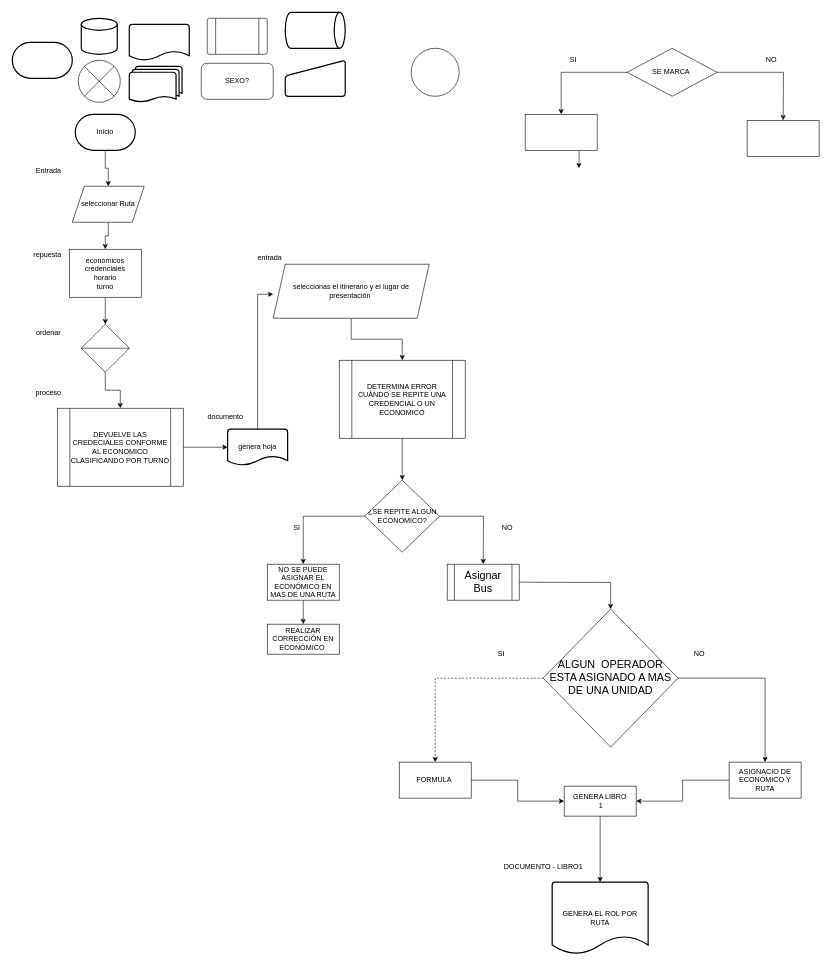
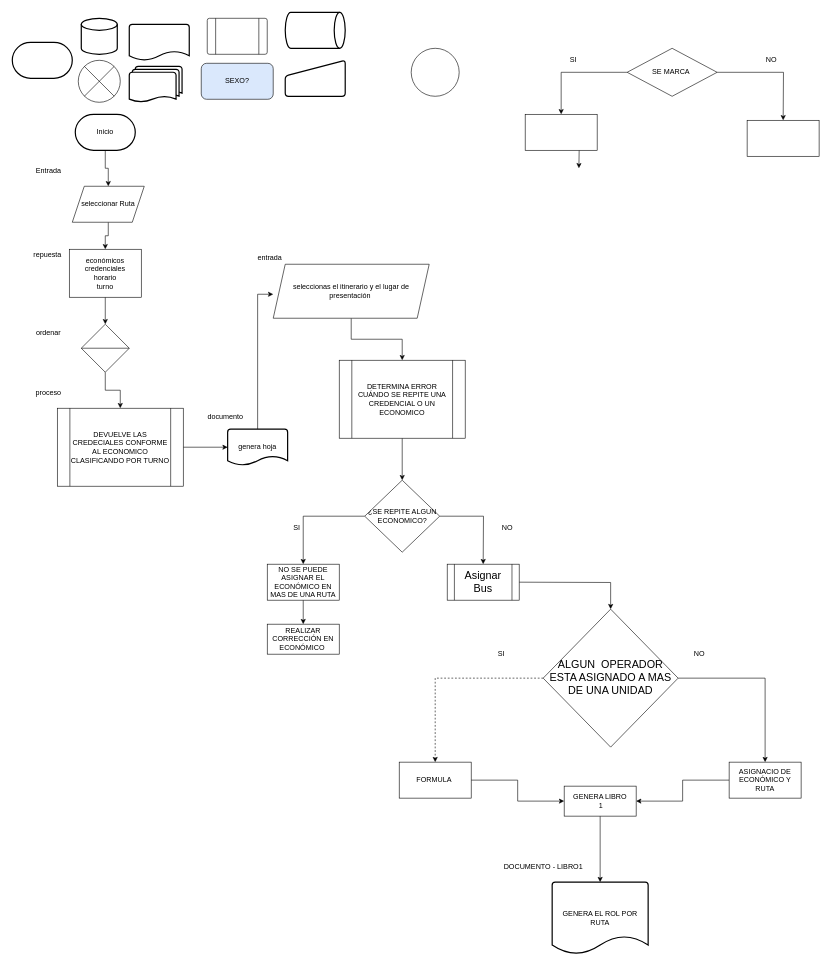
node "SEXO?": fillcolor #ffffff -> #dae8fc
